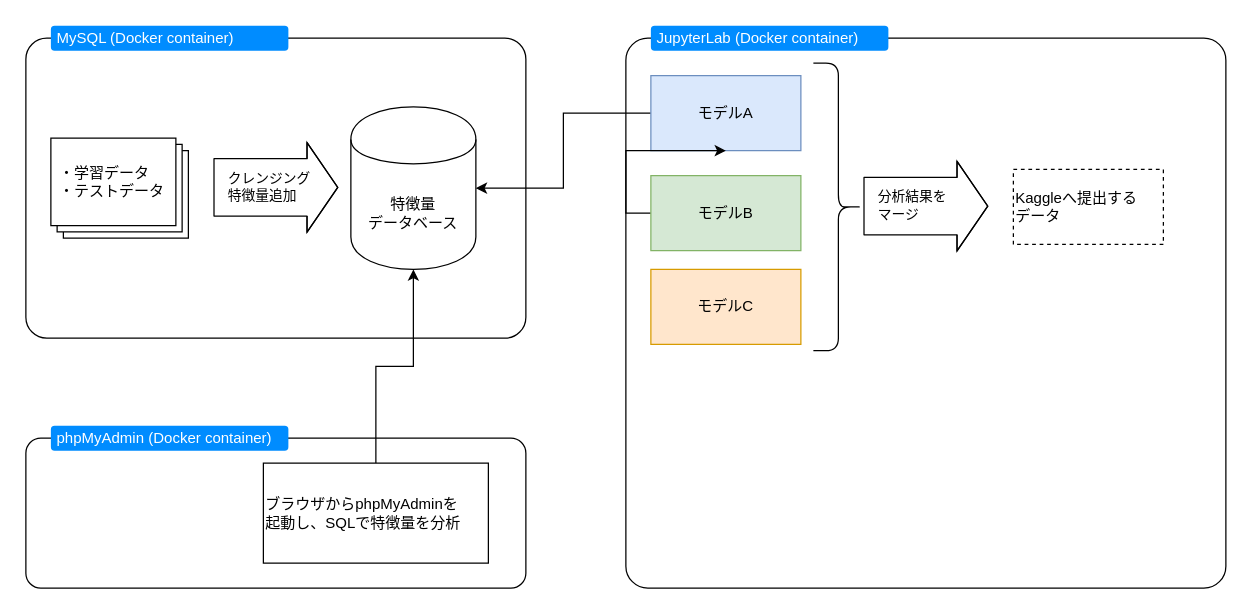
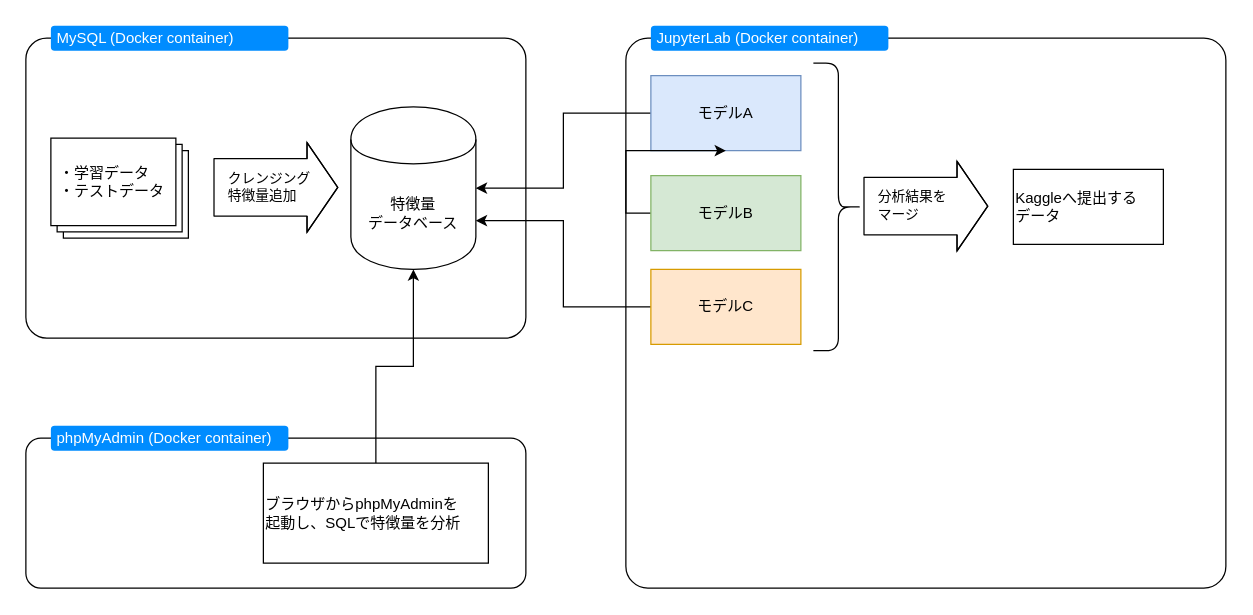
node "Kaggleへ提出する データ": style dashed -> solid
edge "モデルC" -> "特徴量 データベース": added
